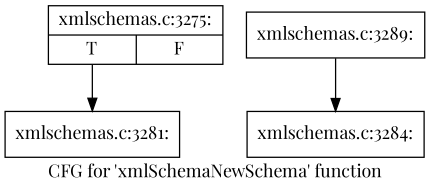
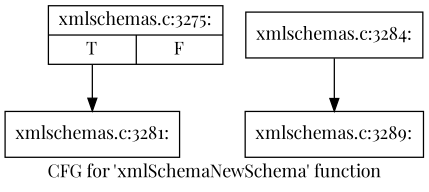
edge "xmlschemas.c:3289:" -> "xmlschemas.c:3284:": reversed
